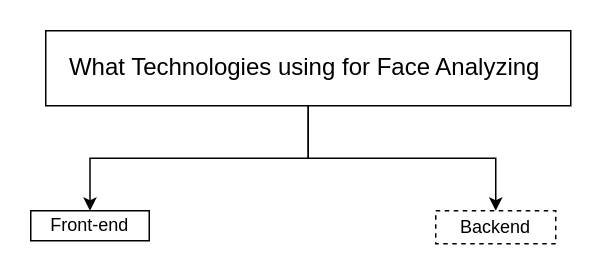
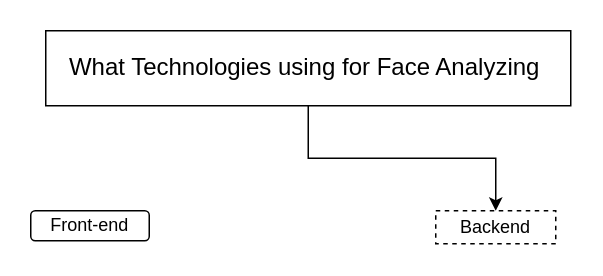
edge "What Technologies using for Face Analyzing" -> "Front-end": removed
node "Front-end": shape rectangle -> rounded rectangle
